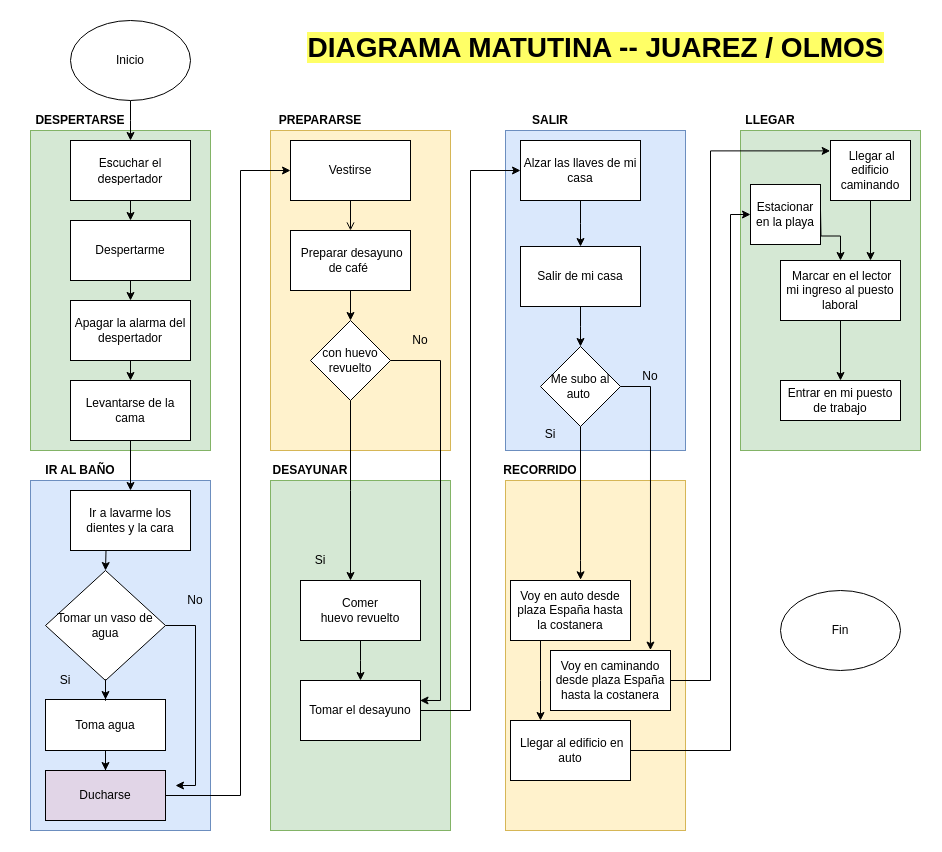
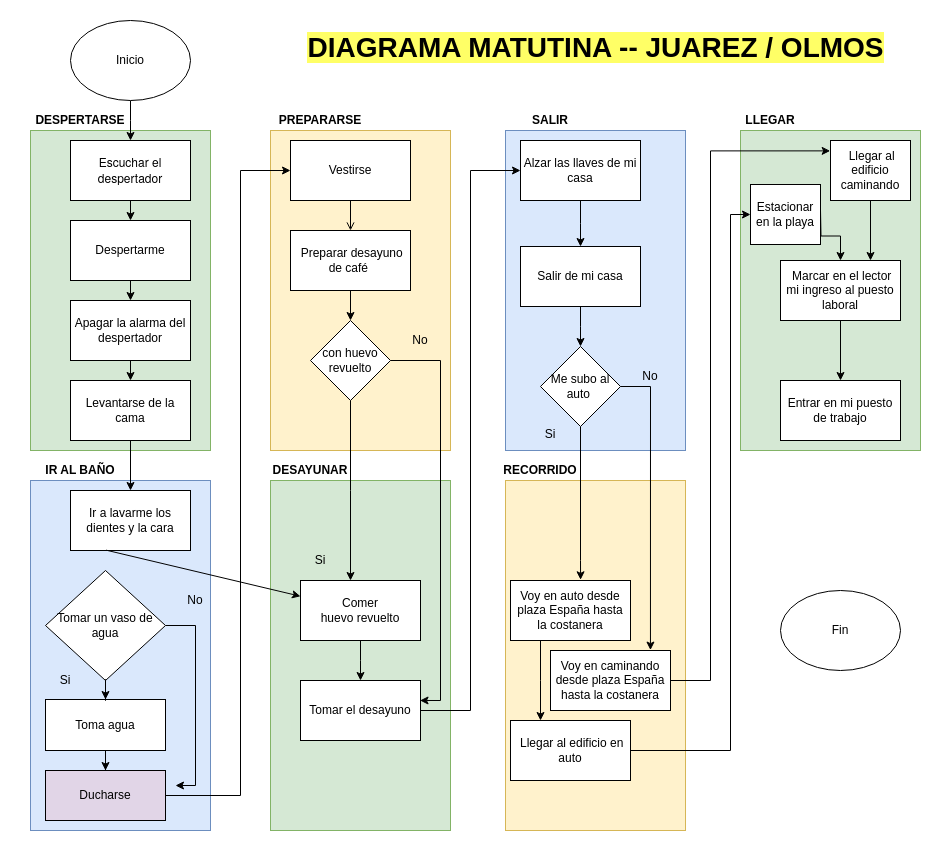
node "Entrar en mi puesto de trabajo": size 120x40 -> 120x60
edge "Ir a lavarme los dientes y la cara" -> "Tomar un vaso de agua": now "Ir a lavarme los dientes y la cara" -> "Comer huevo revuelto"
